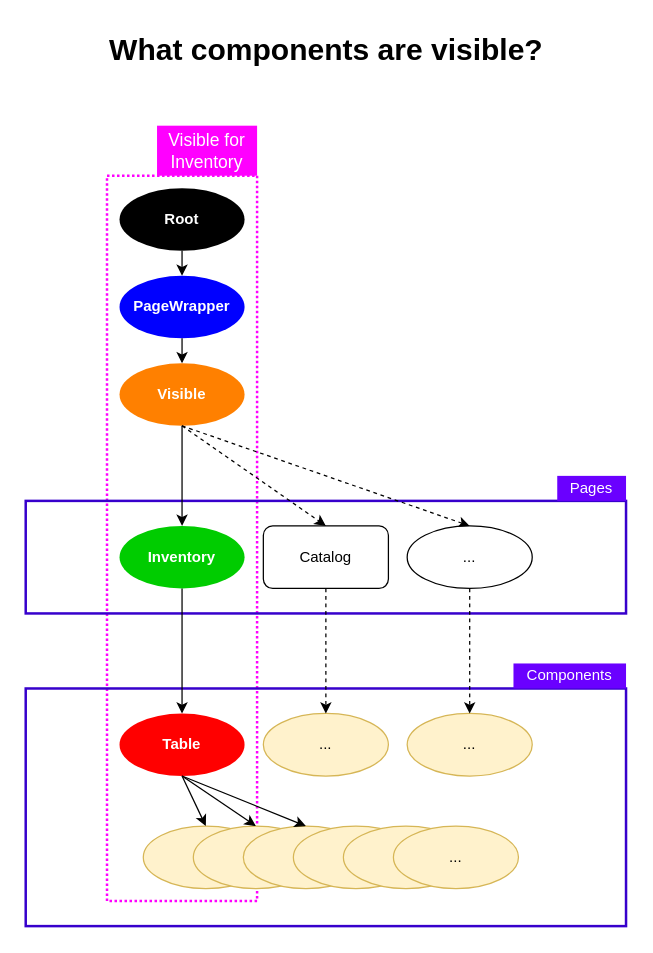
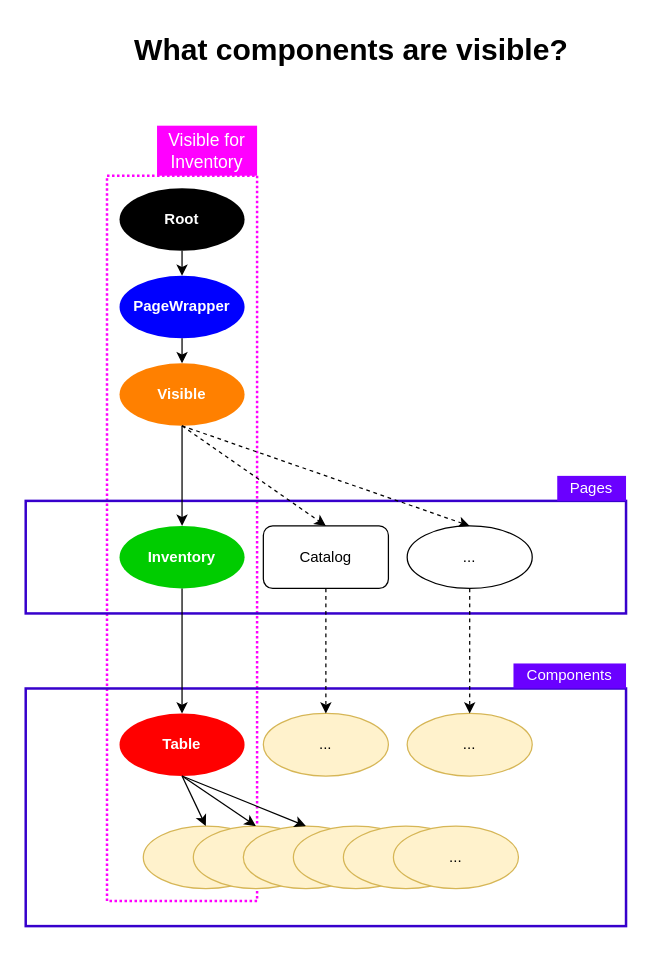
node "What components are visible?": moved (326, 51) -> (351, 51)
